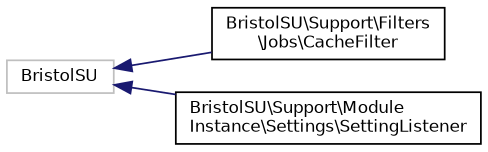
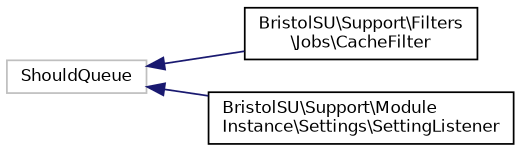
node "BristolSU": label "BristolSU" -> "ShouldQueue"
